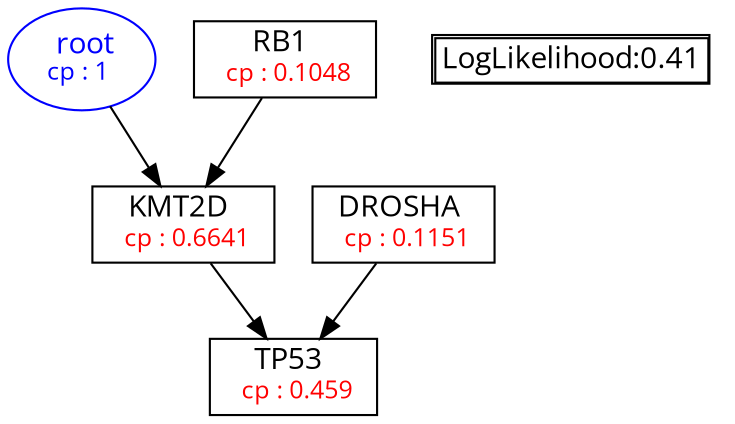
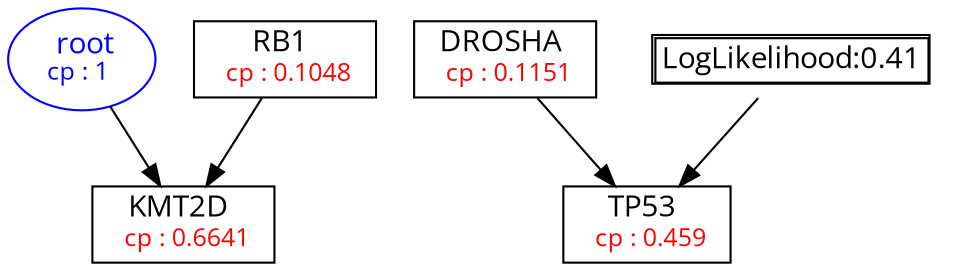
edge "KMT2D" -> "TP53": now "LogLikelihood:0.41" -> "TP53"
